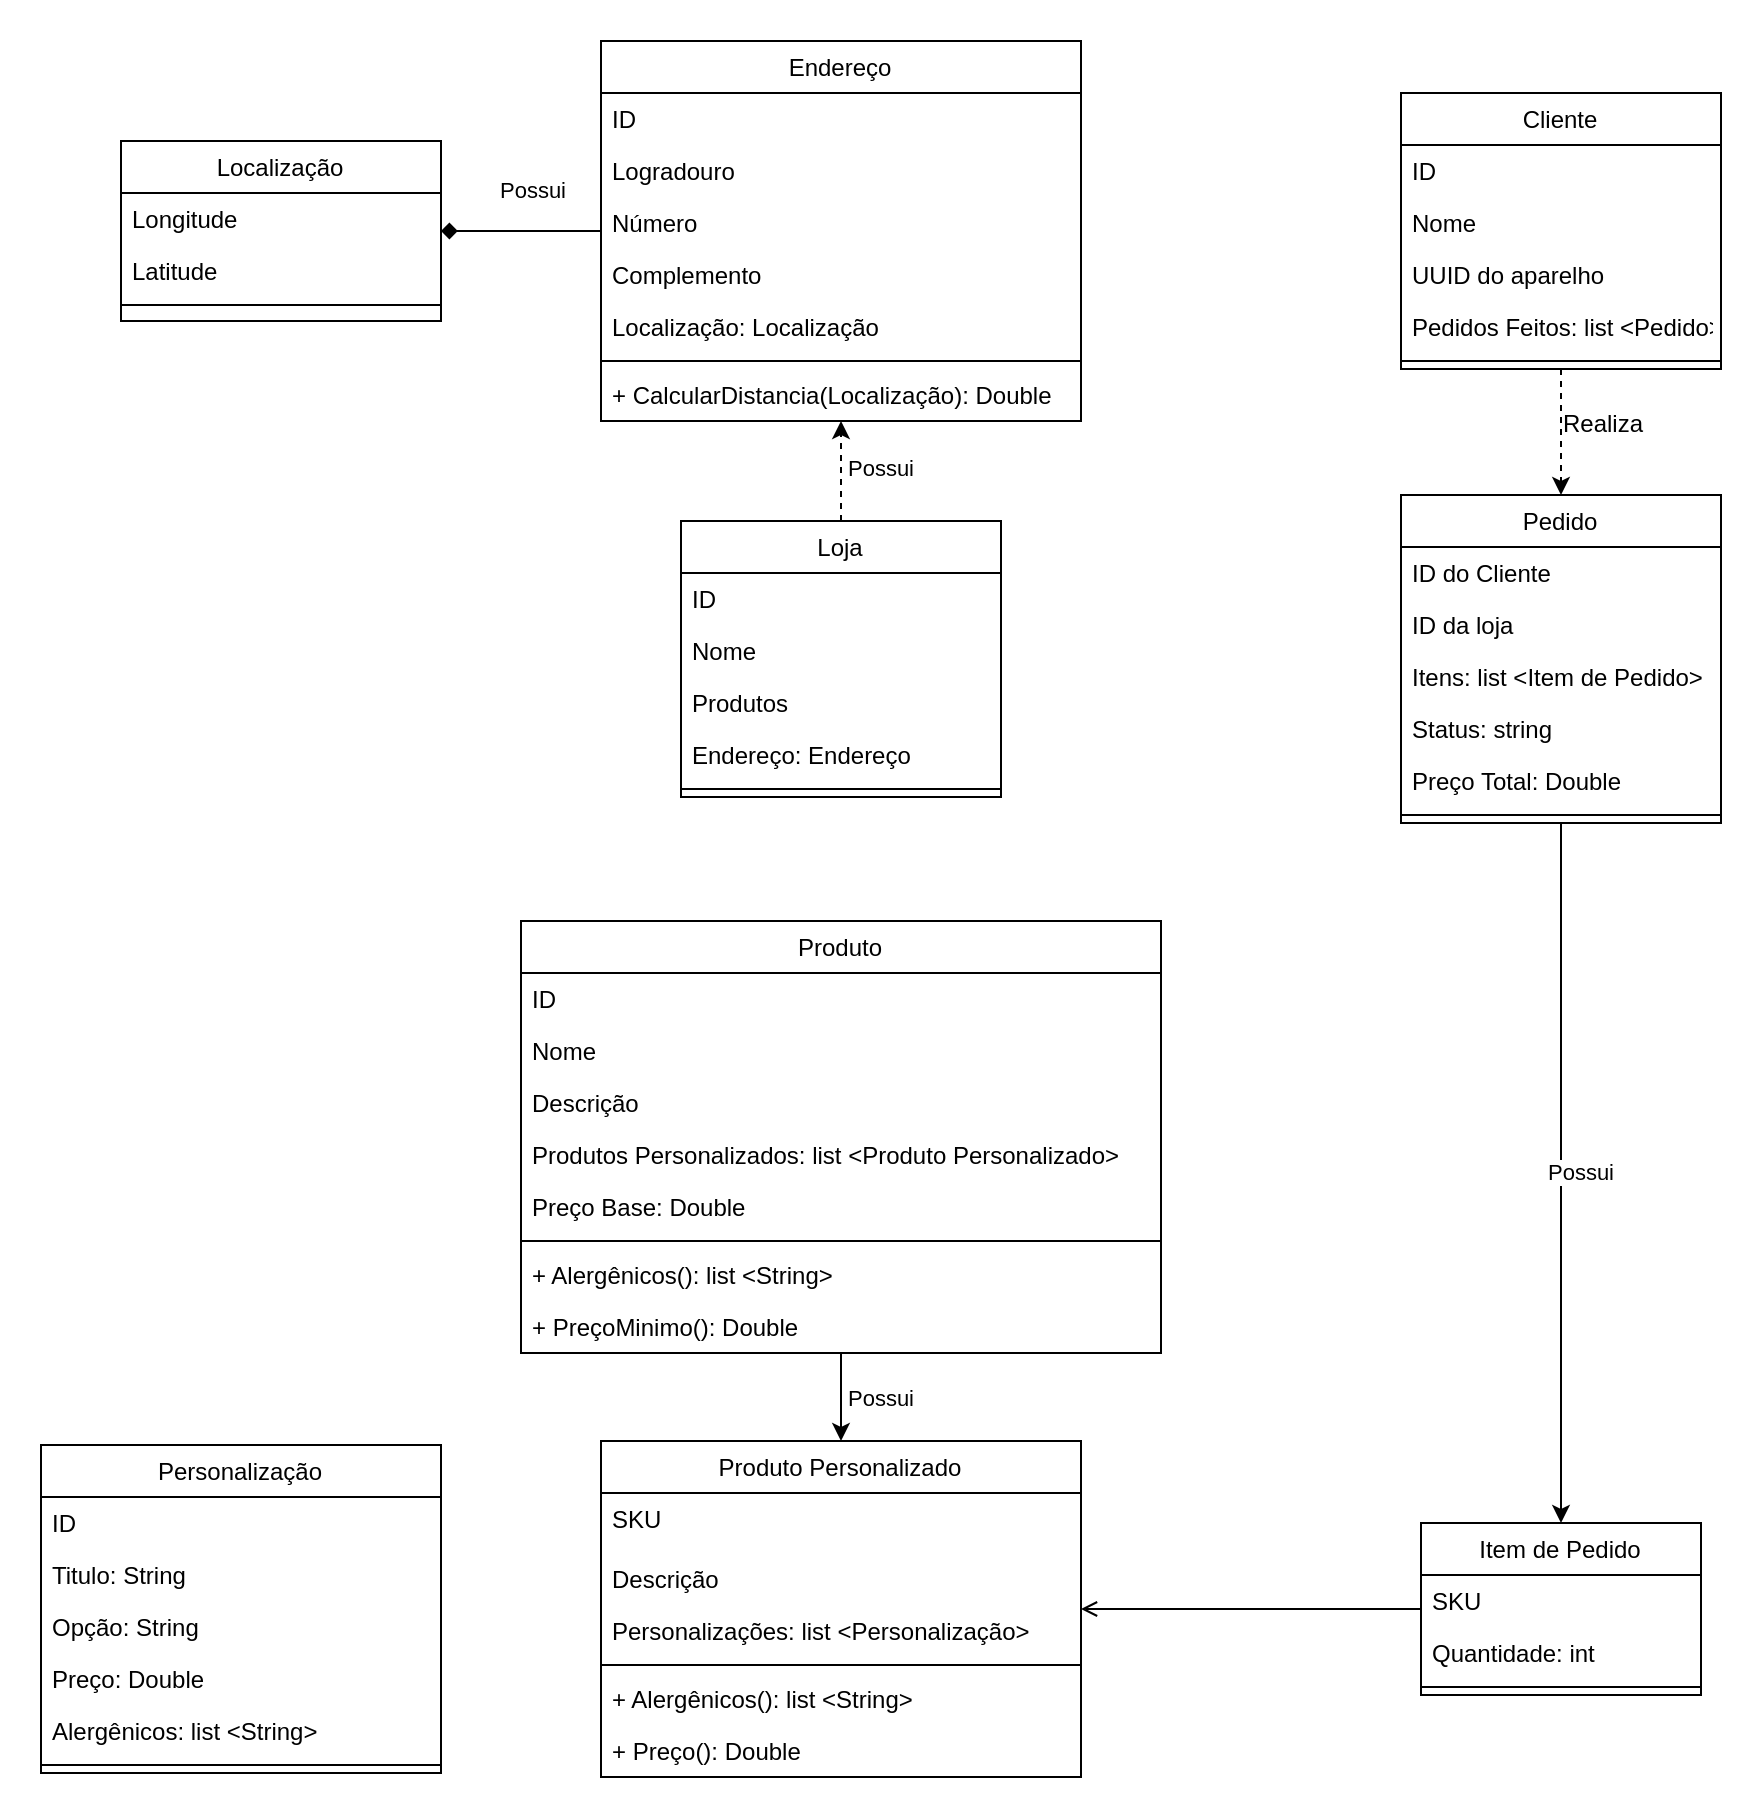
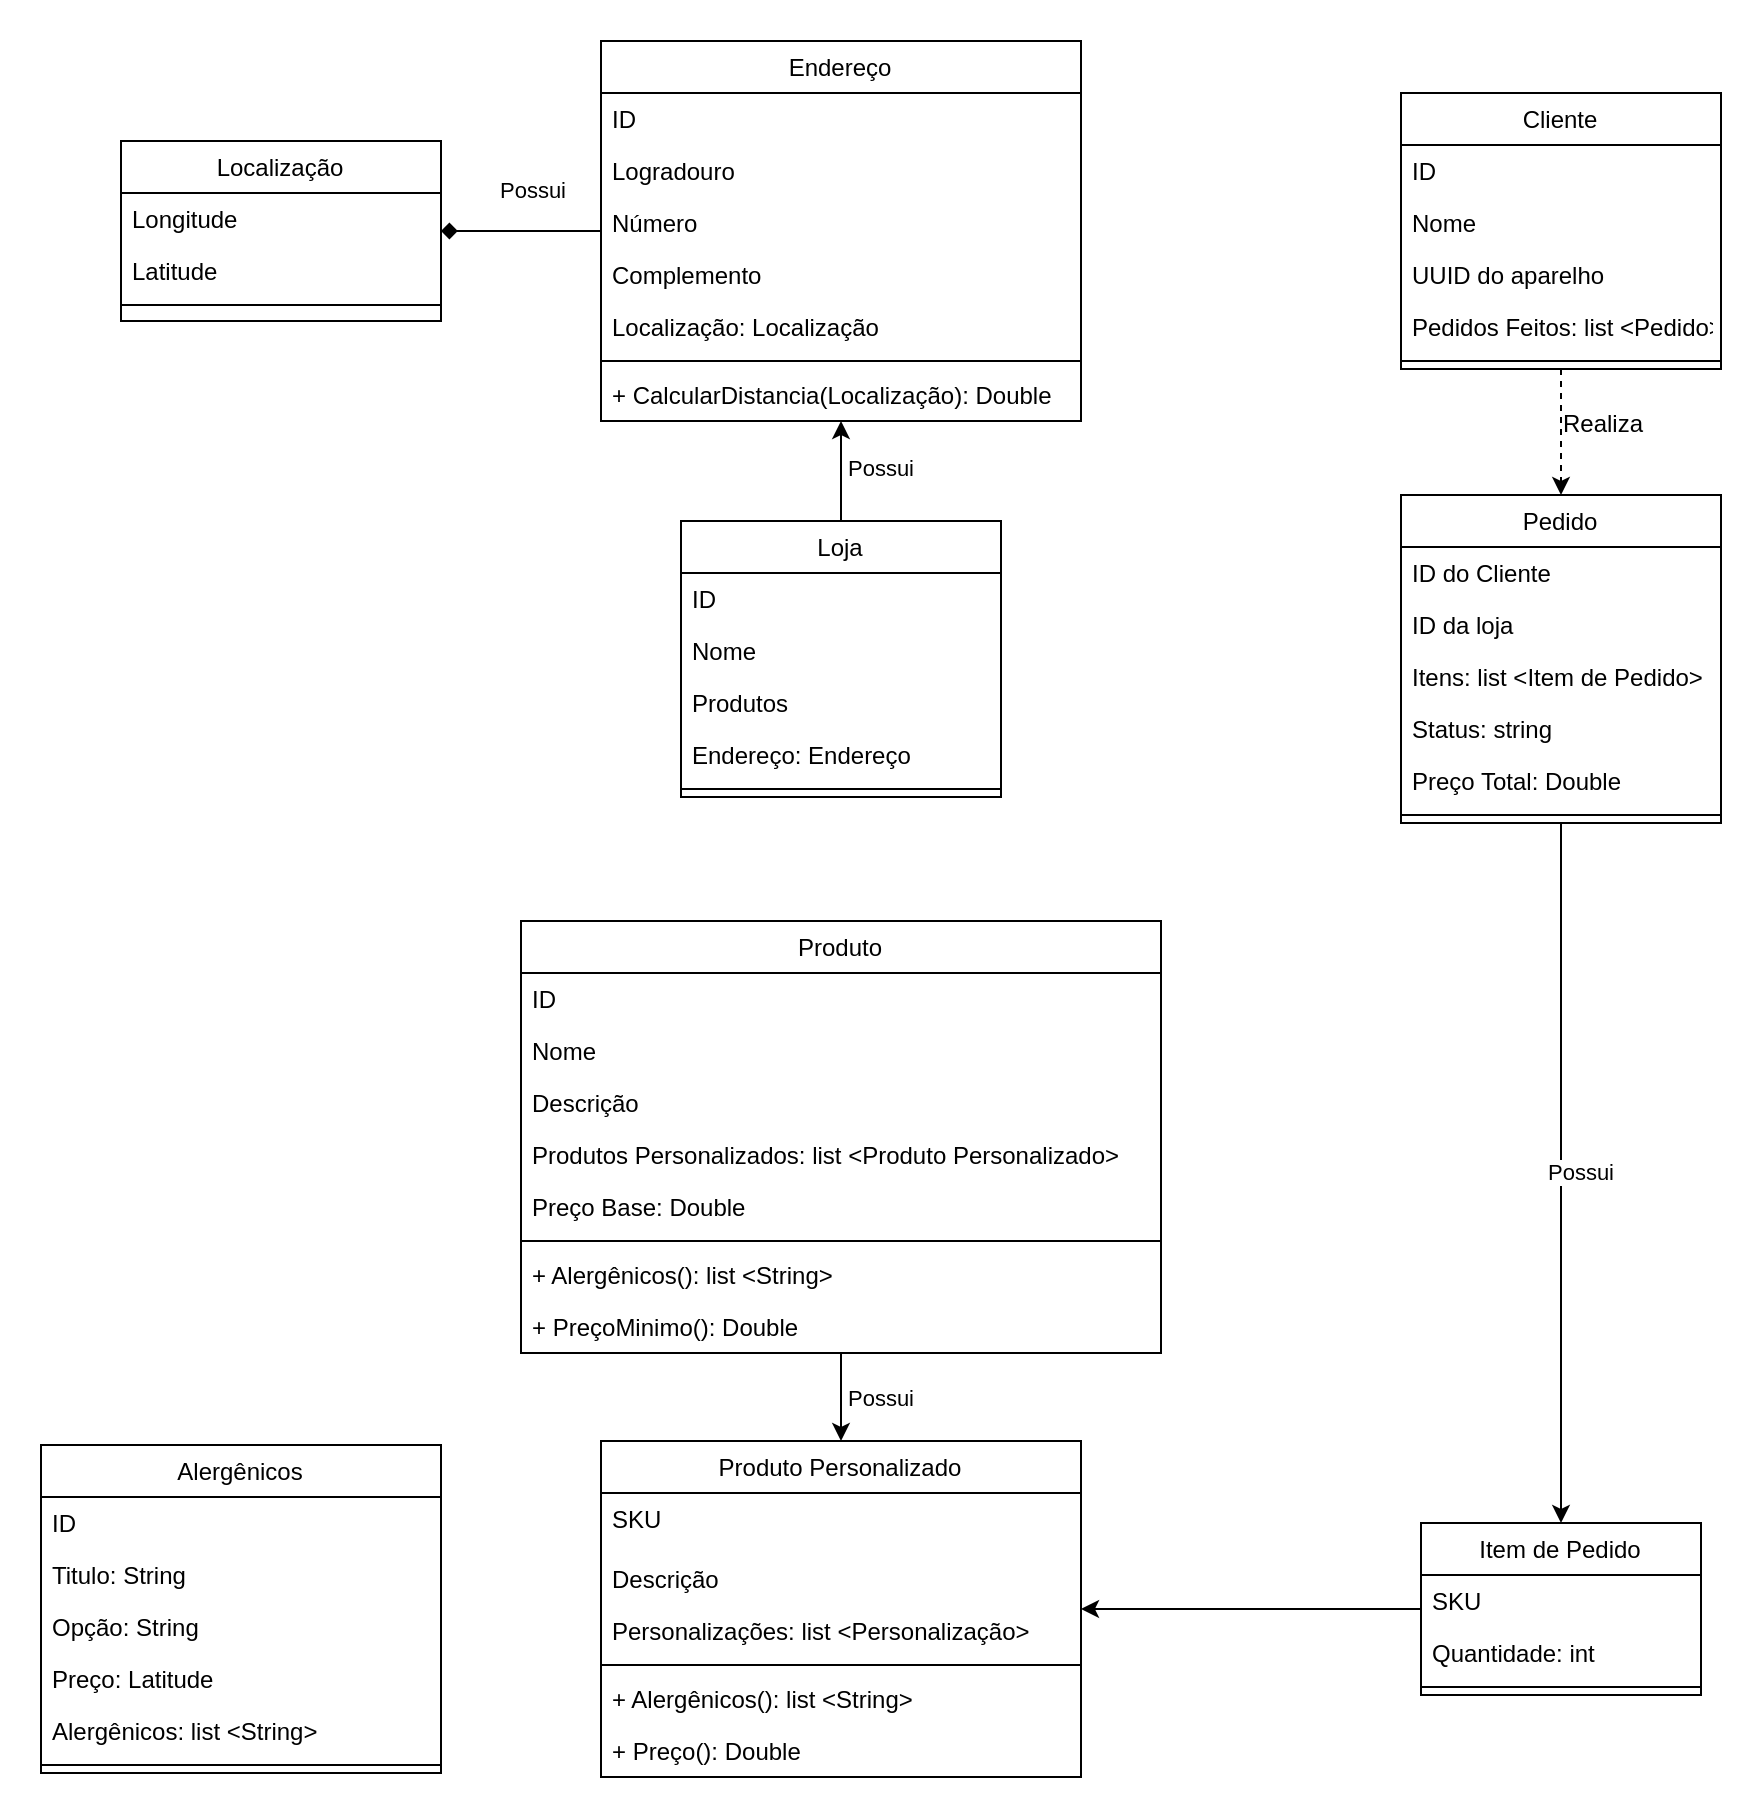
edge "Loja" -> "Endereço": style dashed -> solid
node "Personalização": label "Personalização" -> "Alergênicos"
edge "Item de Pedido" -> "Produto Personalizado": arrowhead open -> classic
node "Preço: Double": label "Preço: Double" -> "Preço: Latitude"
